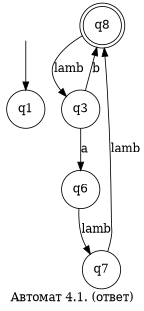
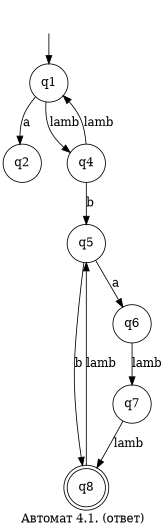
node "q3": label "q3" -> "q5"
node "q2": added
node "q4": added
